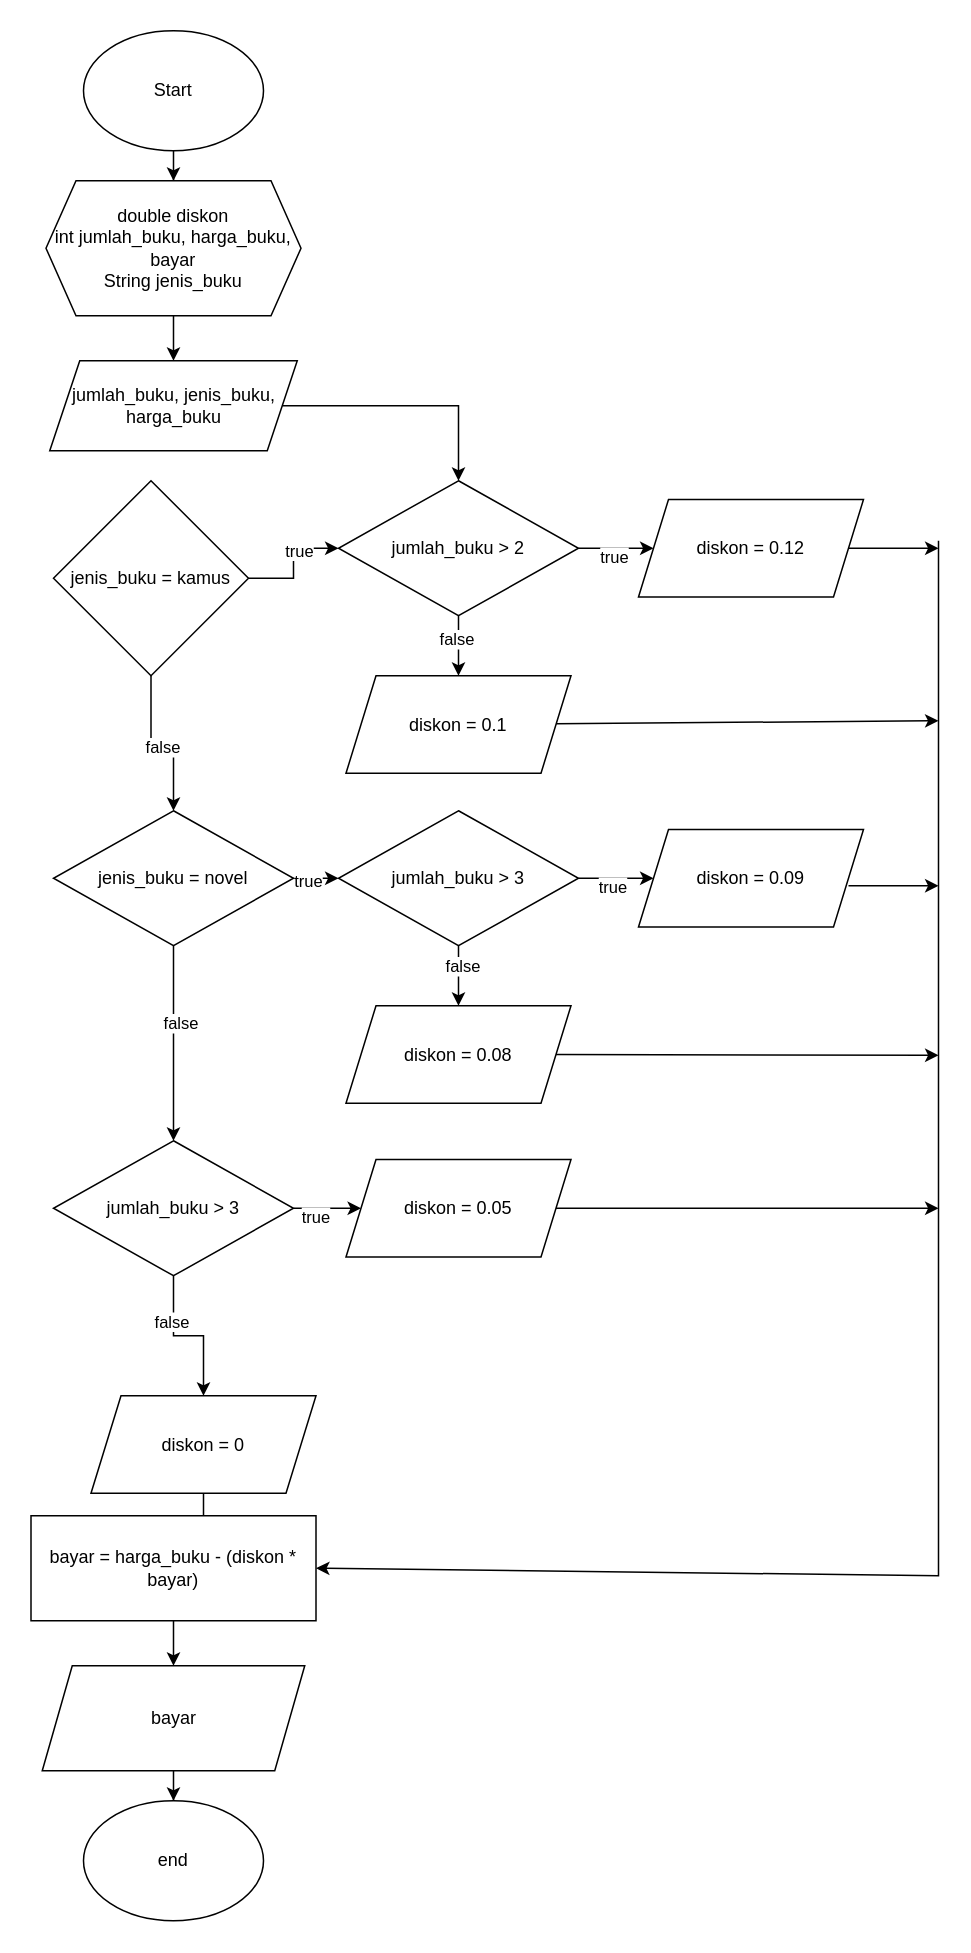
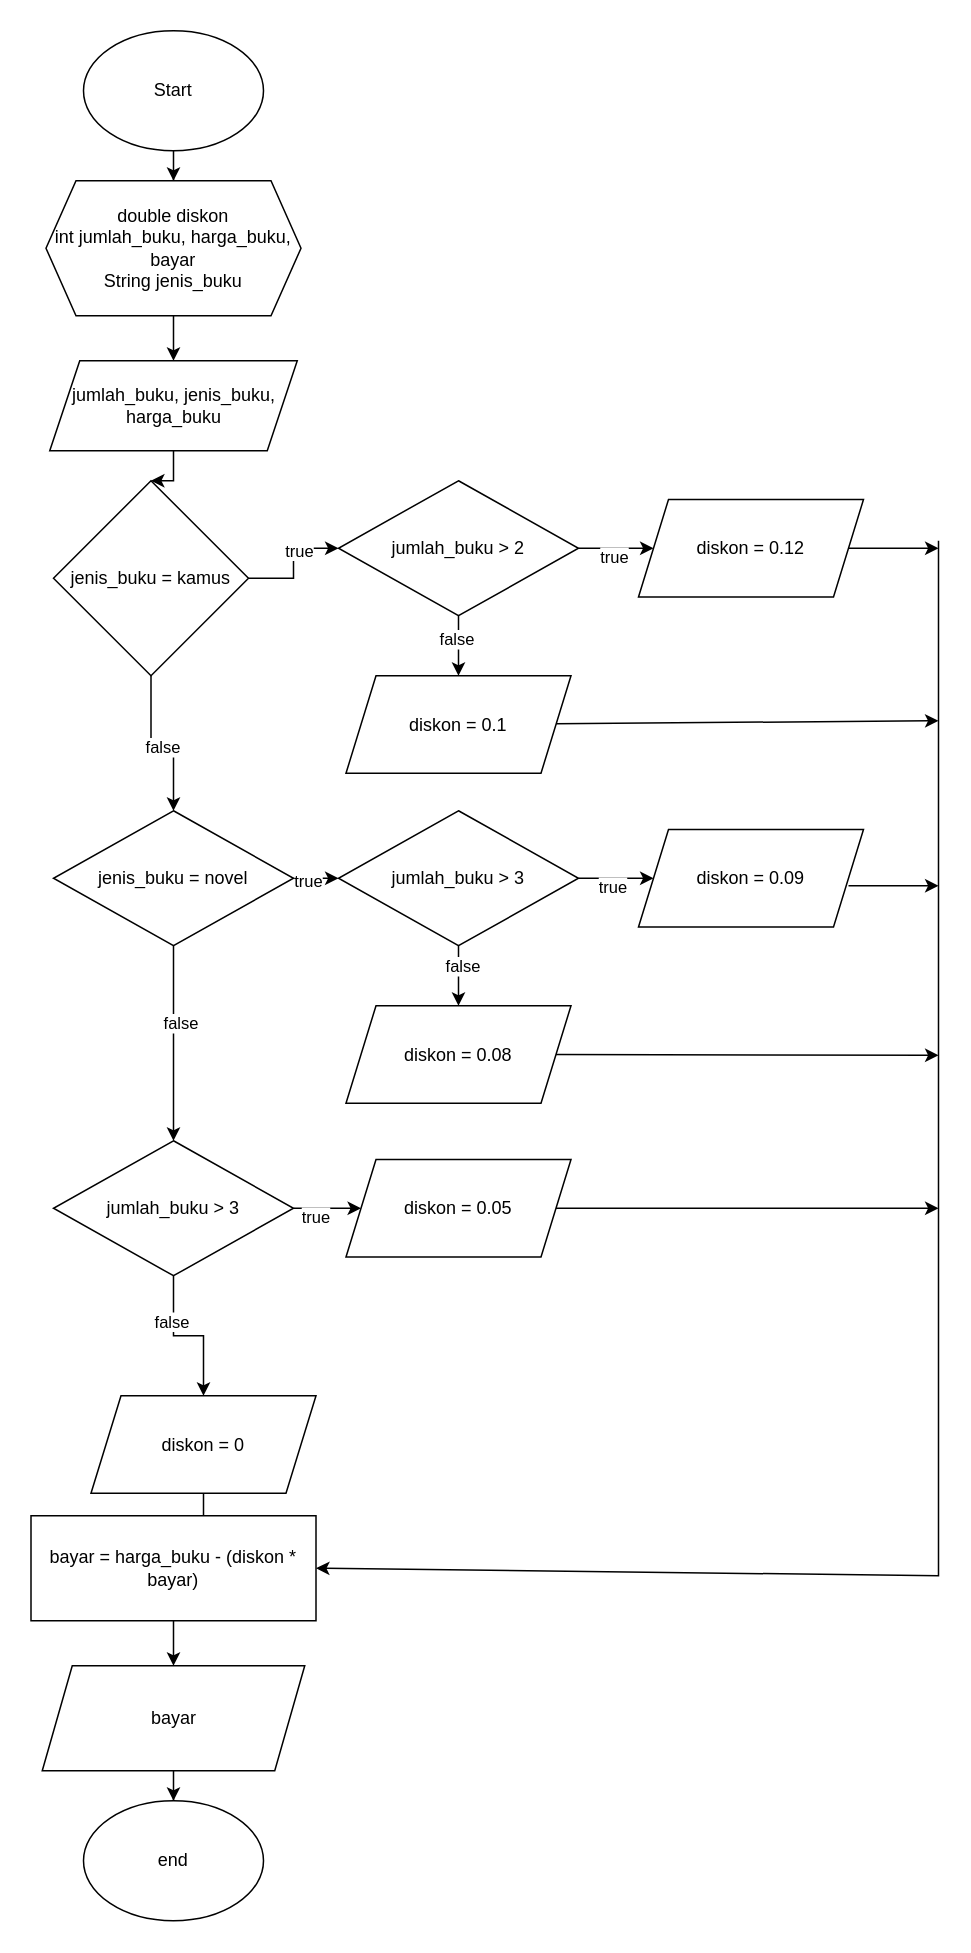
edge "jumlah_buku, jenis_buku, harga_buku" -> "jumlah_buku > 2": now "jumlah_buku, jenis_buku, harga_buku" -> "jenis_buku = kamus"
